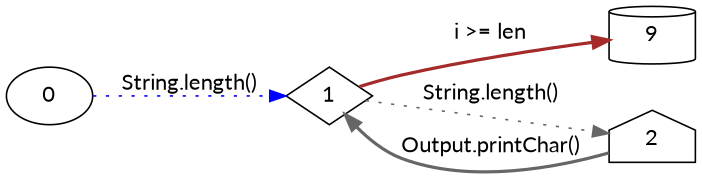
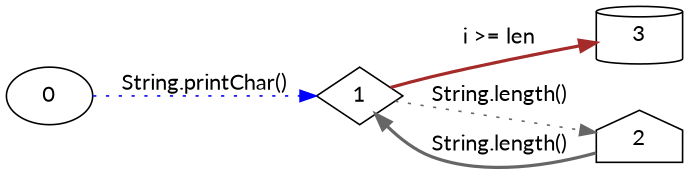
node "9": label "9" -> "3"
edge "0" -> "1": label "String.length()" -> "String.printChar()"
edge "2" -> "1": label "Output.printChar()" -> "String.length()"
